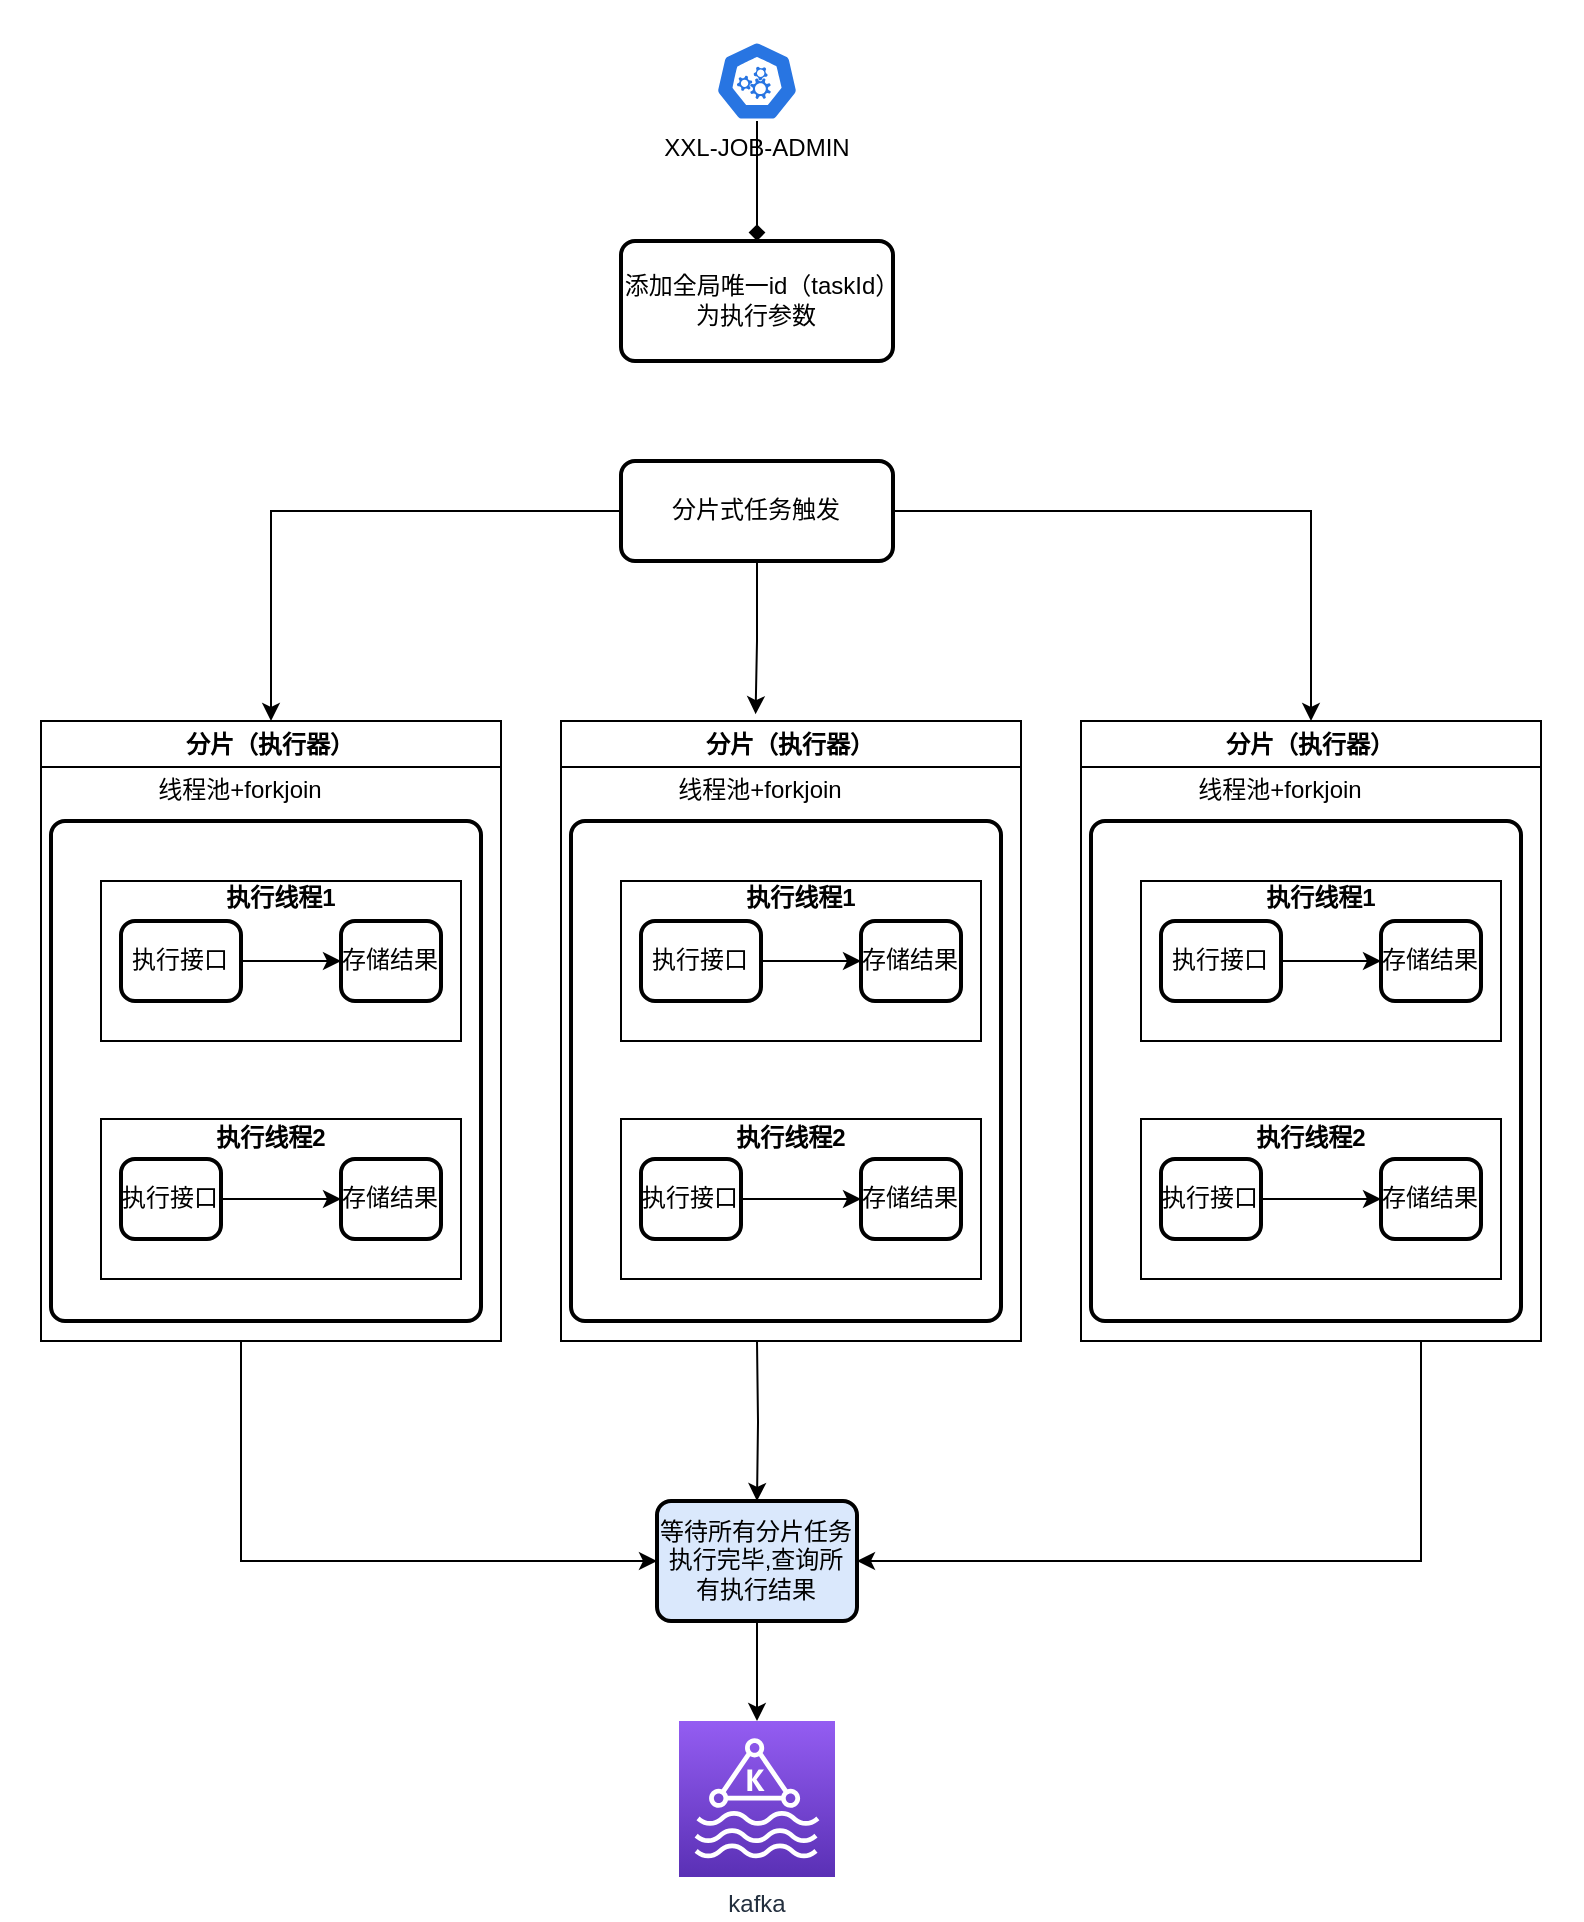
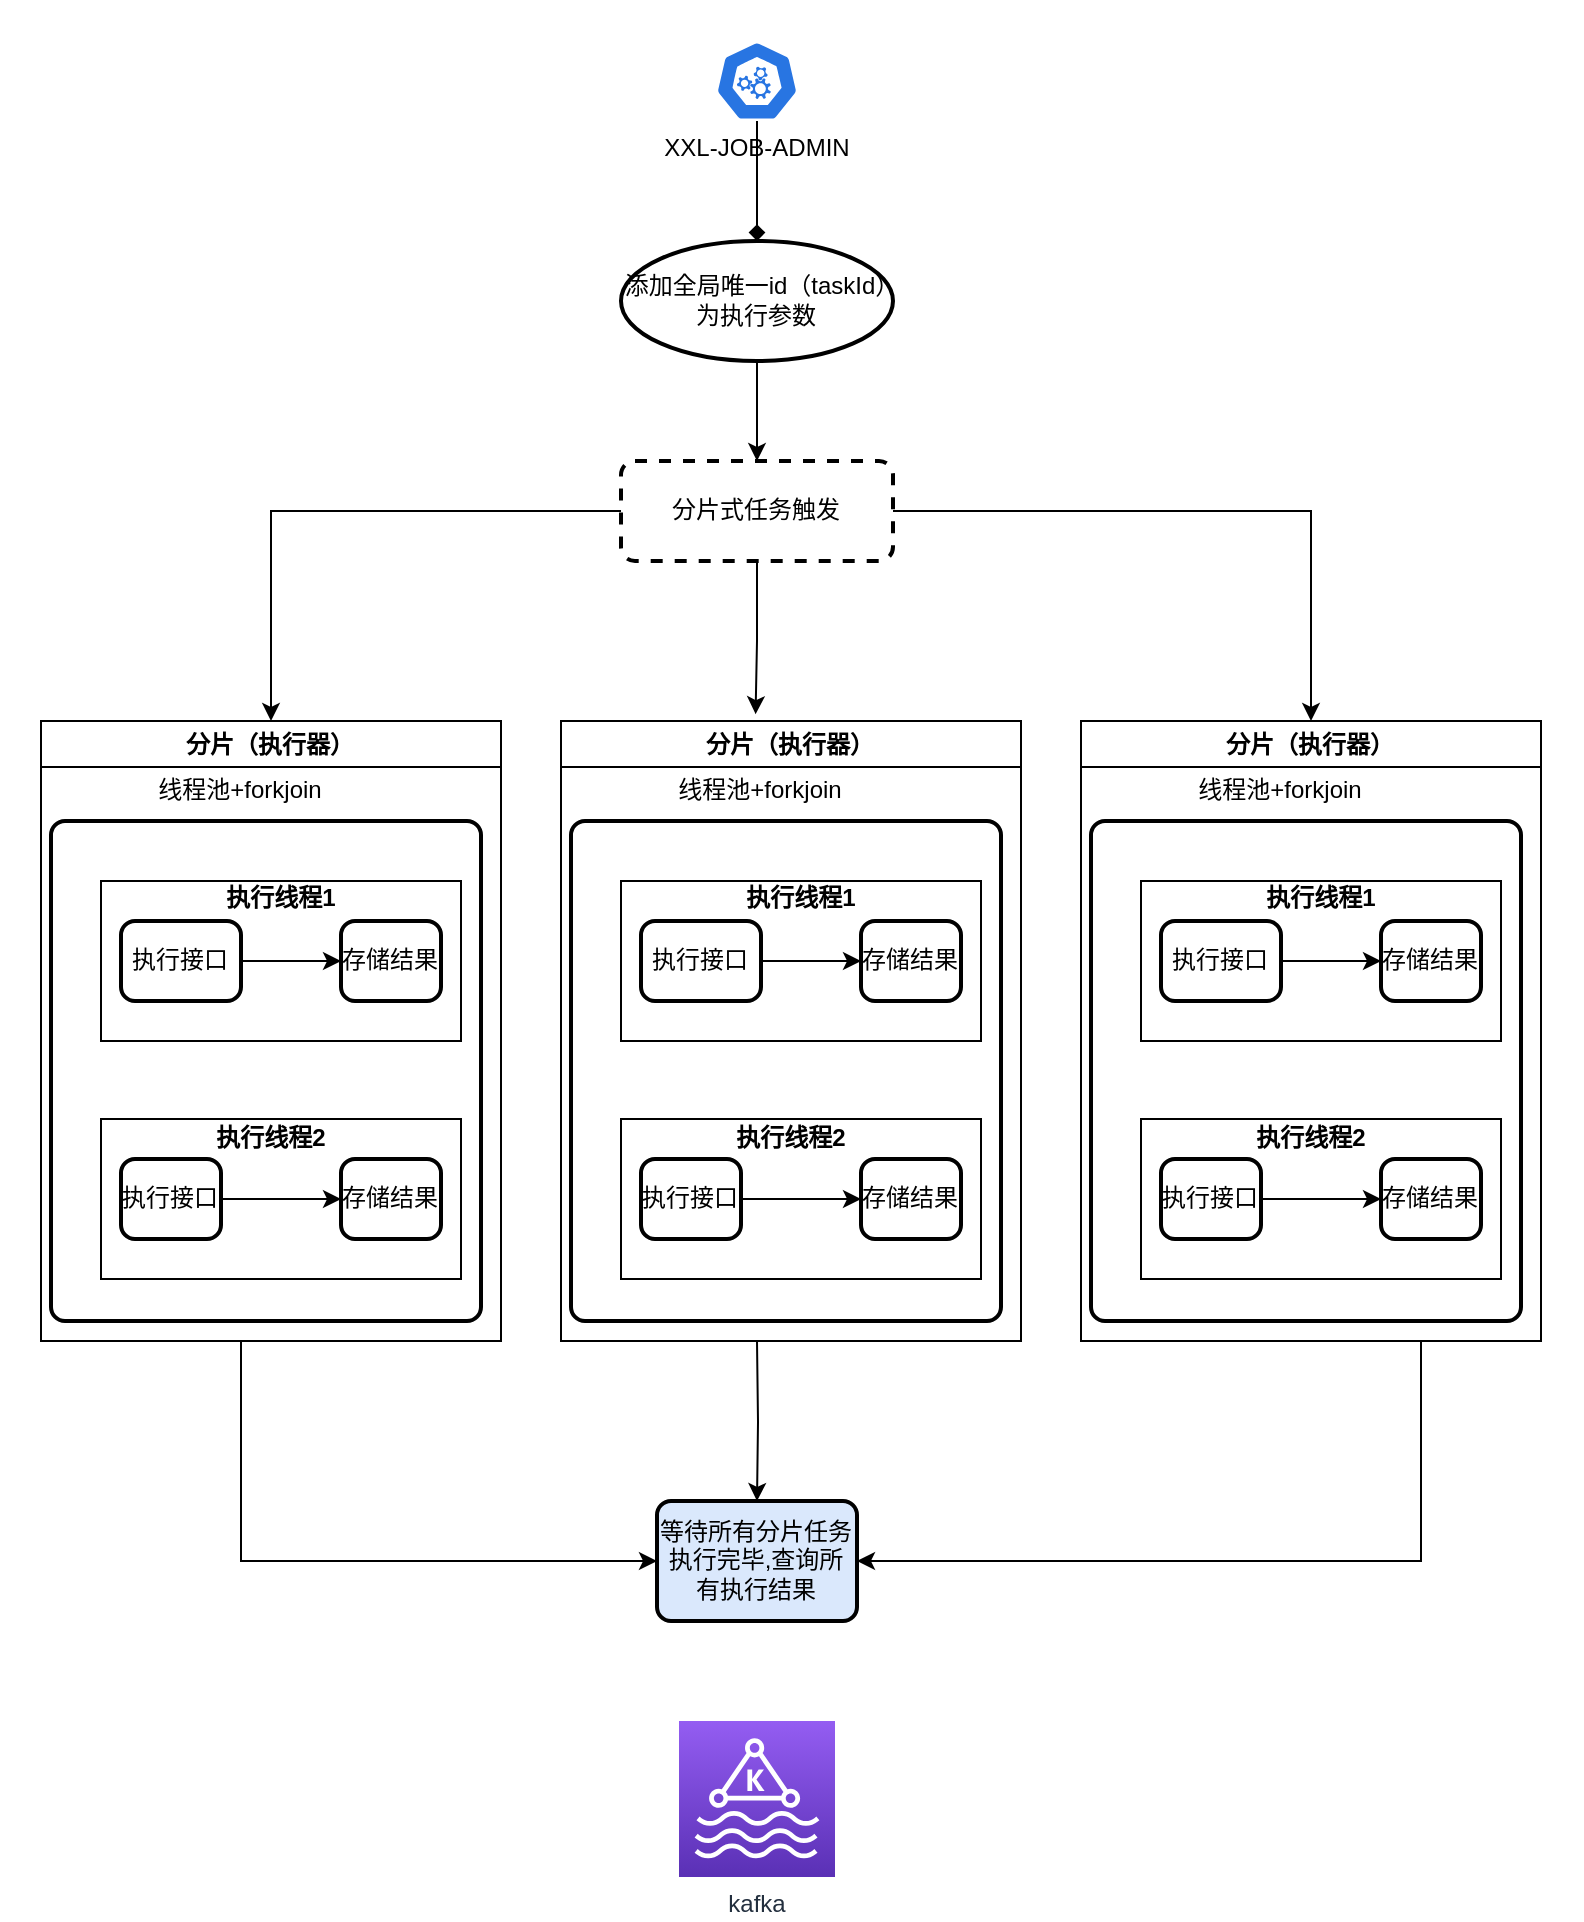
node "添加全局唯一id（taskId）为执行参数": shape rounded rectangle -> ellipse
edge "添加全局唯一id（taskId）为执行参数" -> "分片式任务触发": added
node "分片式任务触发": style solid -> dashed
edge "等待所有分片任务执行完毕,查询所有执行结果" -> "kafka": removed
